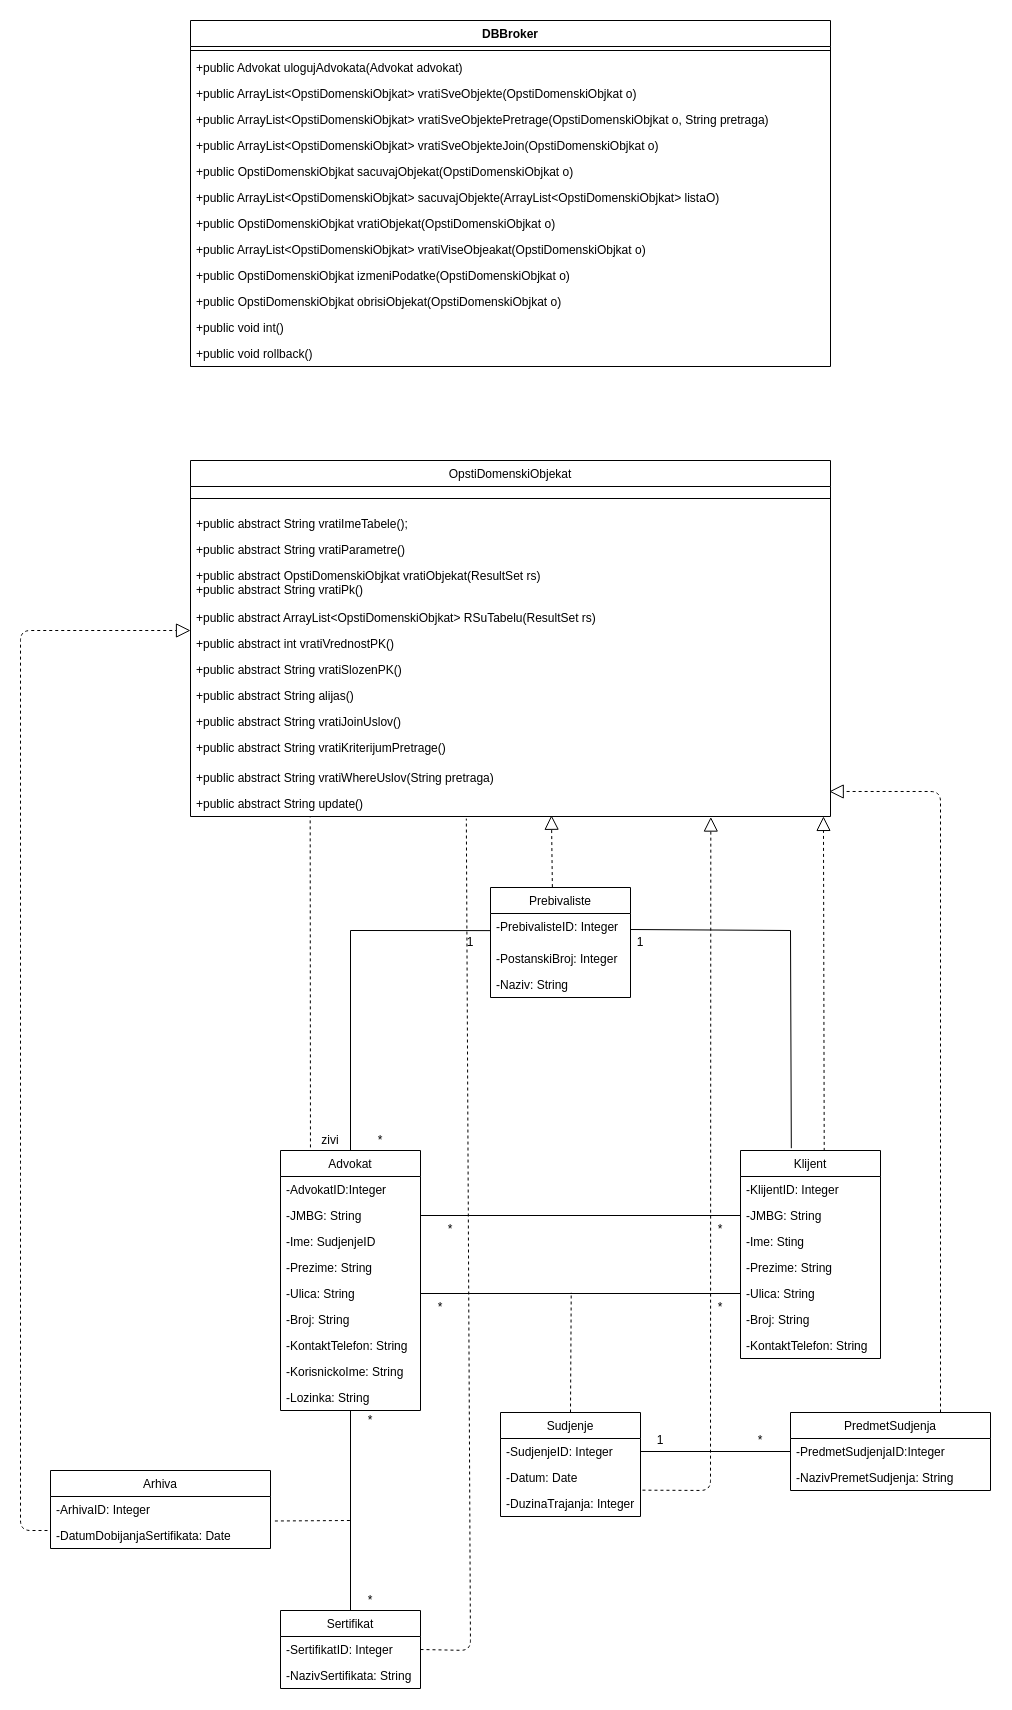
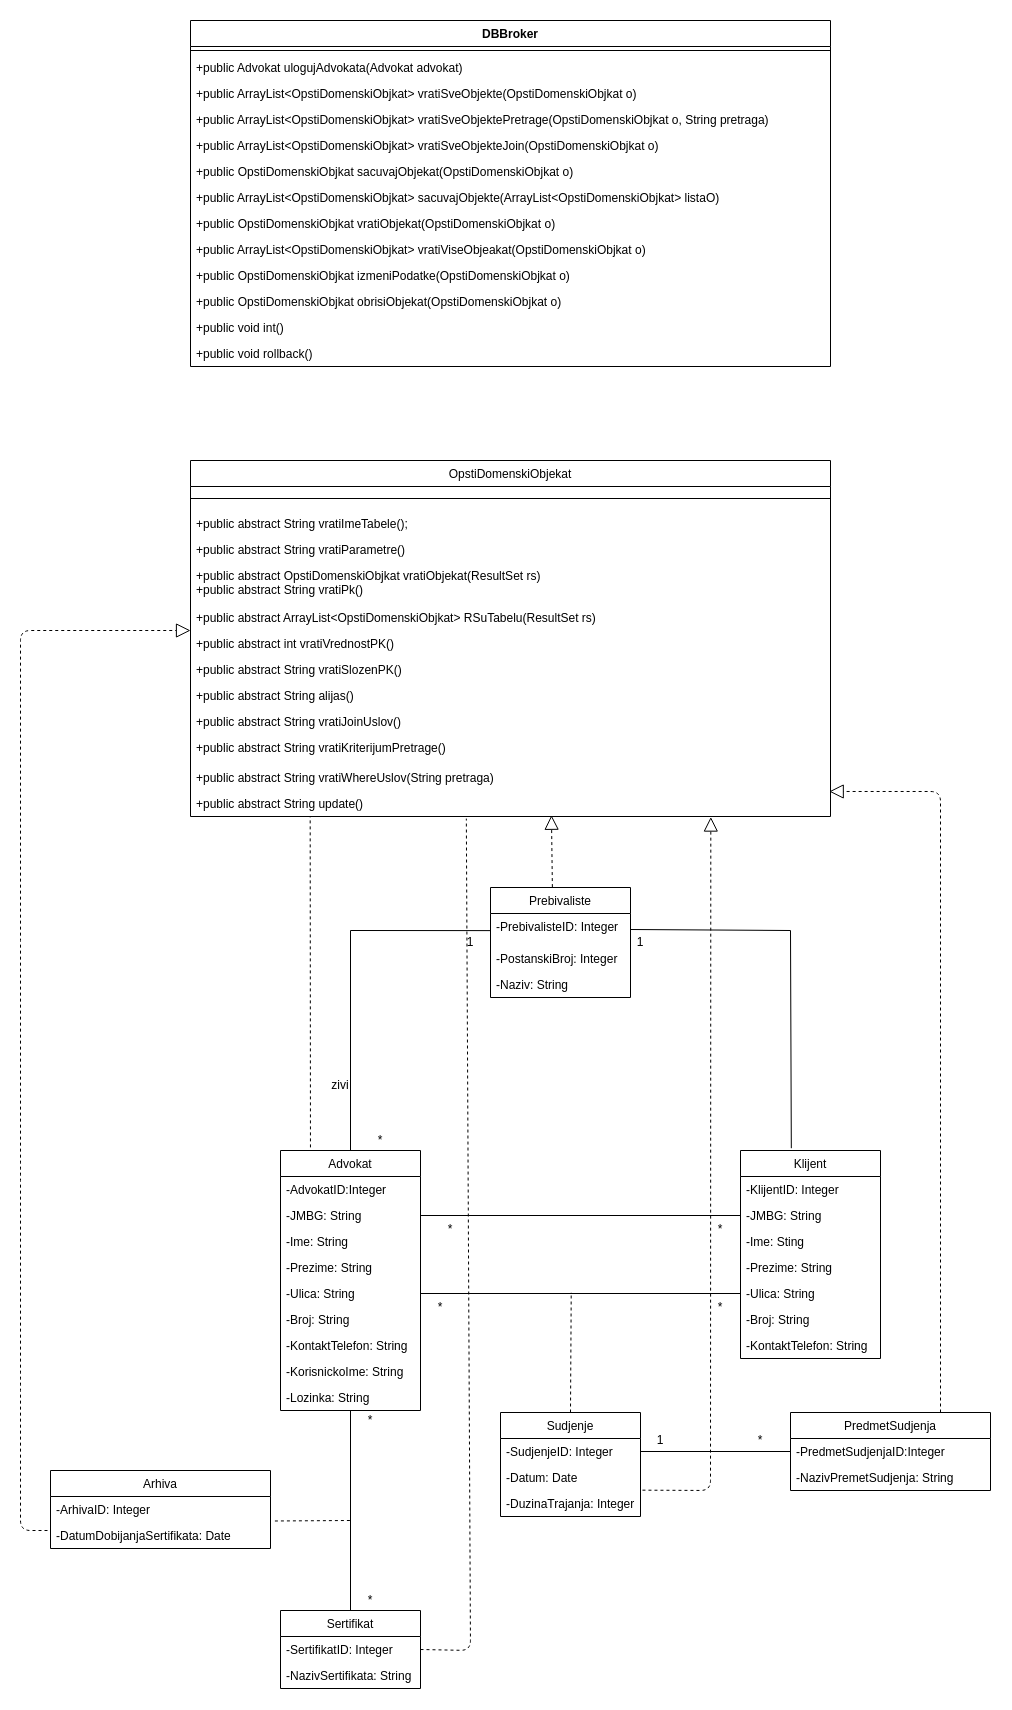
edge "Klijent" -> "+public abstract String update()": removed
node "zivi": moved (331, 1141) -> (341, 1086)
node "-Ime: SudjenjeID": label "-Ime: SudjenjeID" -> "-Ime: String"
